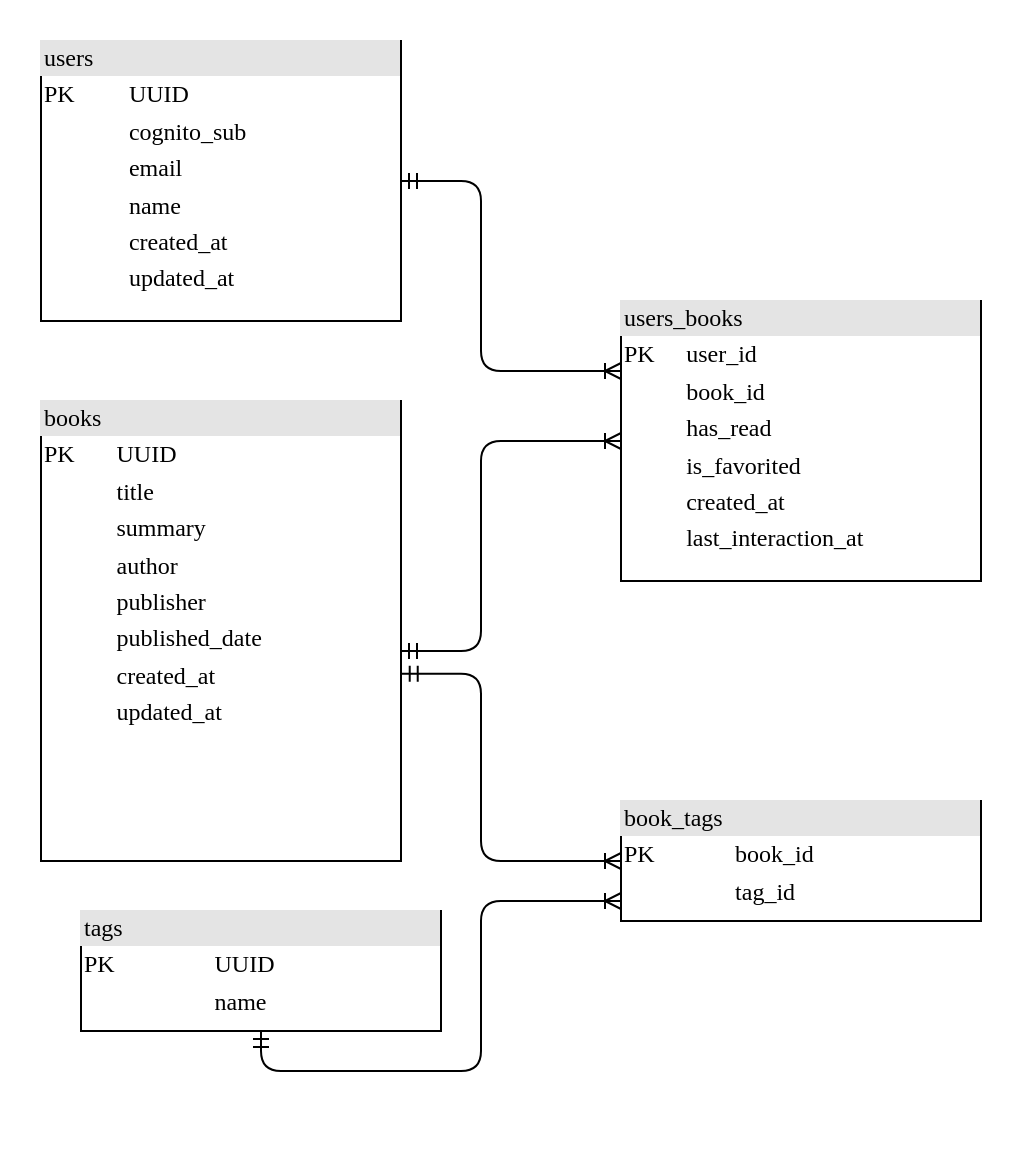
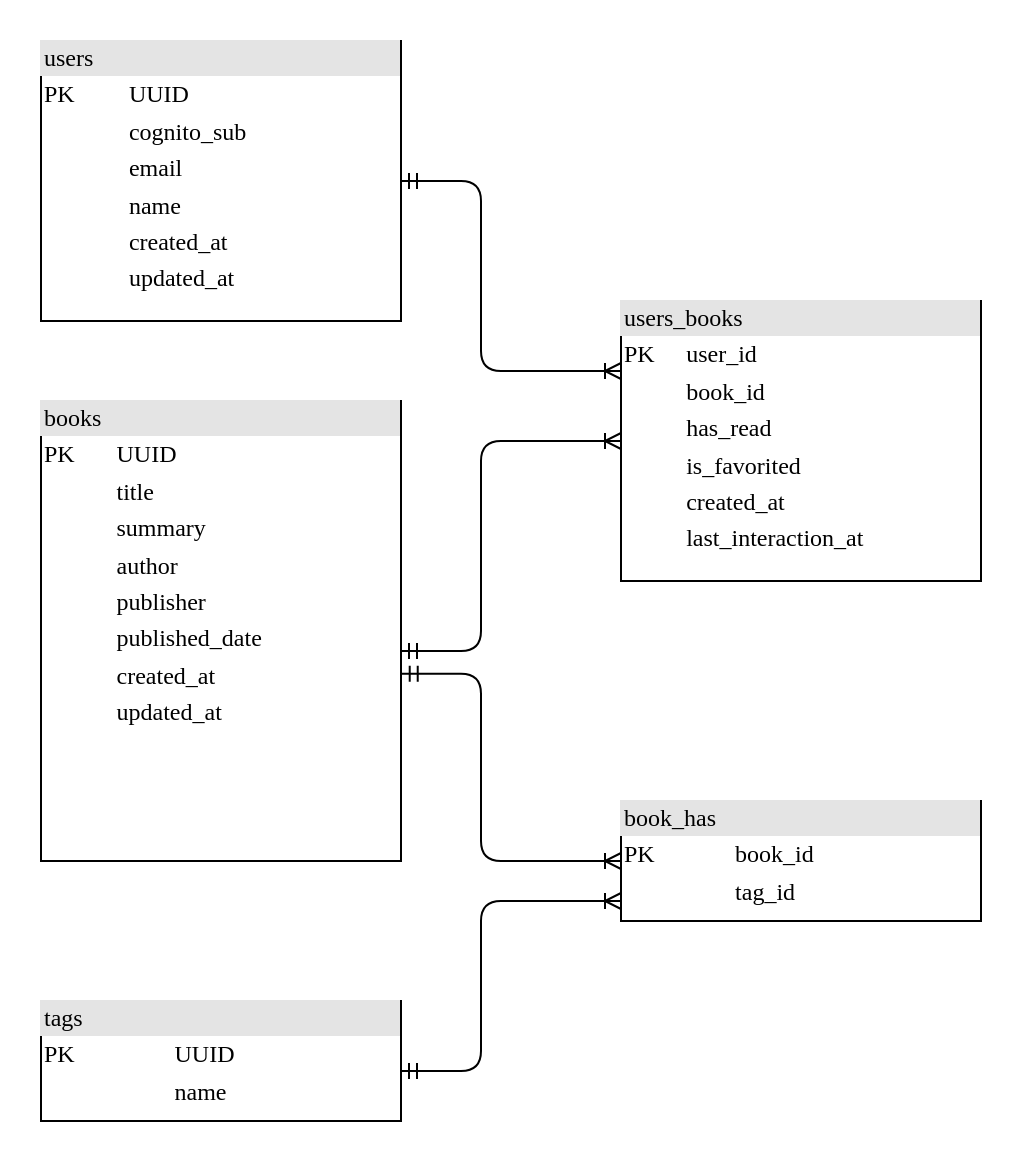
node "book_tags PK book_id tag_id": label "book_tags PK book_id tag_id" -> "book_has PK book_id tag_id"
node "tags PK UUID name": moved (261, 971) -> (221, 1061)
